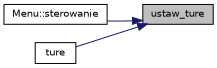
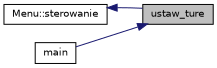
edge "Menu::sterowanie" -> "ustaw_ture": reversed
node "ture": label "ture" -> "main"
